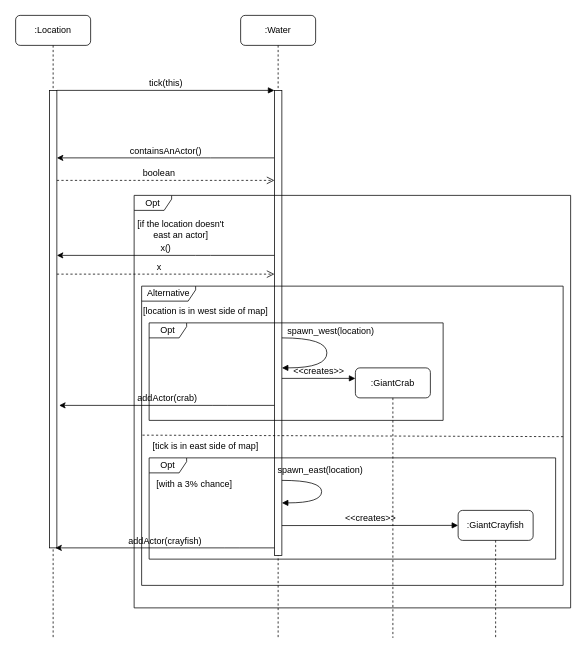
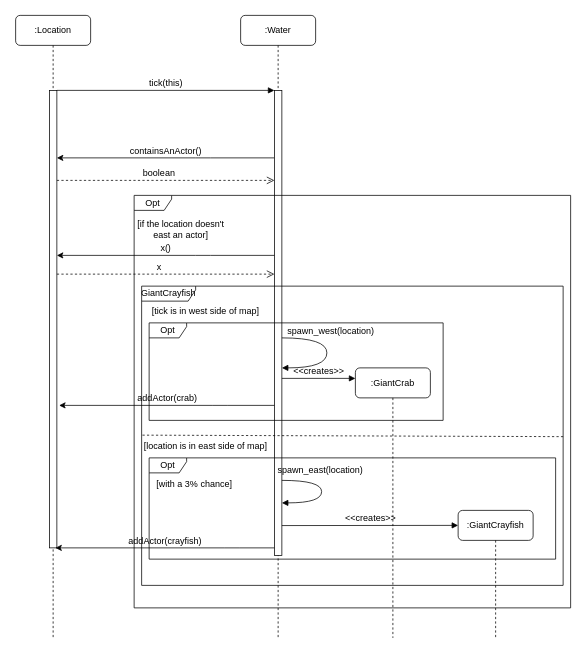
node "Alternative": label "Alternative" -> "GiantCrayfish"
node "[location is in west side of map]": label "[location is in west side of map]" -> "[tick is in west side of map]"
node "[tick is in east side of map]": label "[tick is in east side of map]" -> "[location is in east side of map]"
